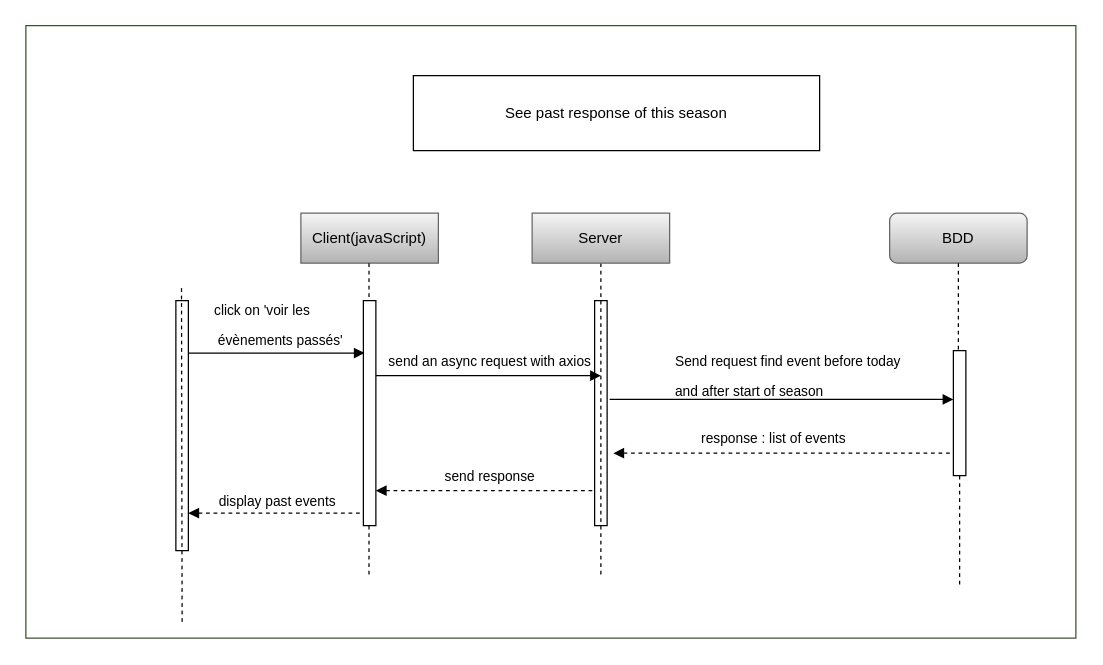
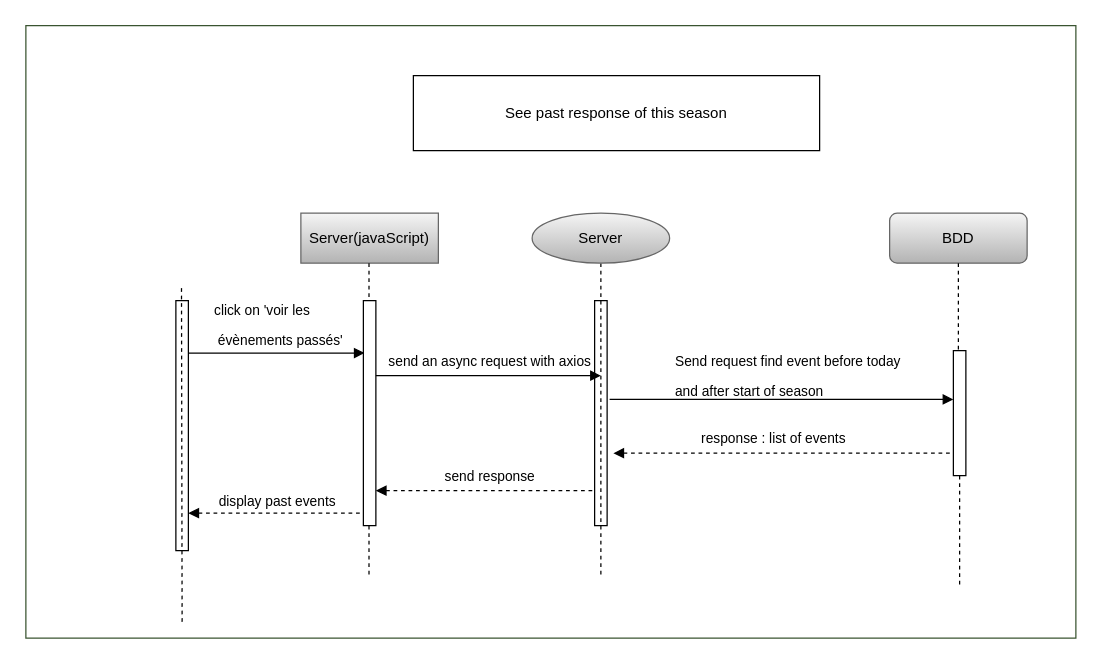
node "Client(javaScript)": label "Client(javaScript)" -> "Server(javaScript)"
node "Server": shape rectangle -> ellipse
